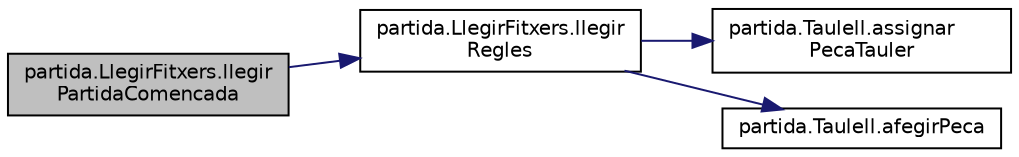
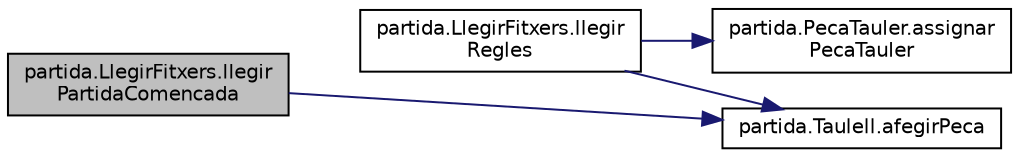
node "partida.Taulell.assignar PecaTauler": label "partida.Taulell.assignar PecaTauler" -> "partida.PecaTauler.assignar PecaTauler"
edge "partida.LlegirFitxers.llegir PartidaComencada" -> "partida.LlegirFitxers.llegir Regles": now "partida.LlegirFitxers.llegir PartidaComencada" -> "partida.Taulell.afegirPeca"
